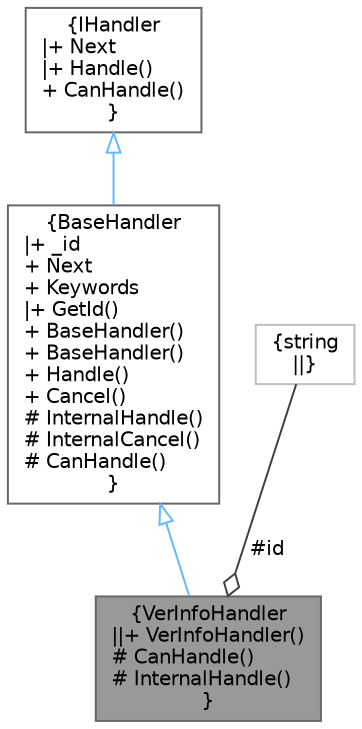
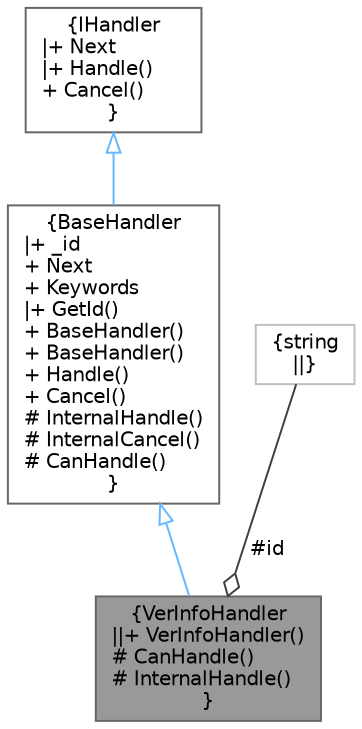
node "{IHandler |+ Next |+ Handle() + CanHandle() }": label "{IHandler |+ Next |+ Handle() + CanHandle() }" -> "{IHandler |+ Next |+ Handle() + Cancel() }"
